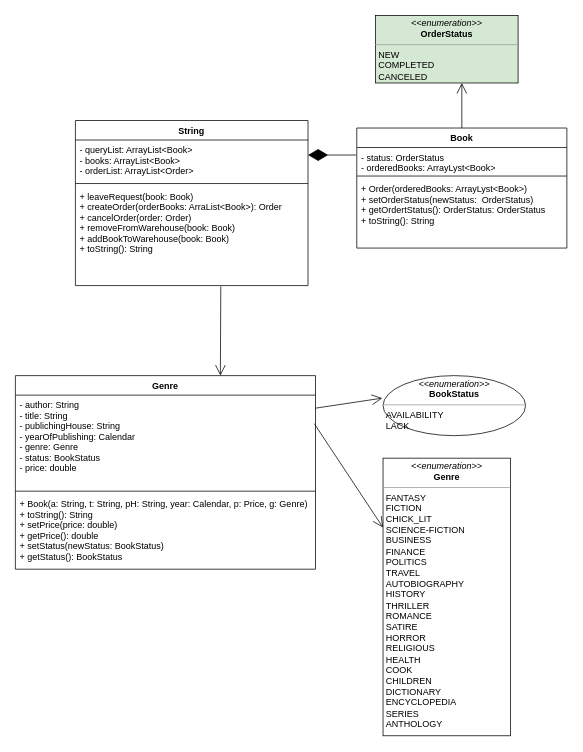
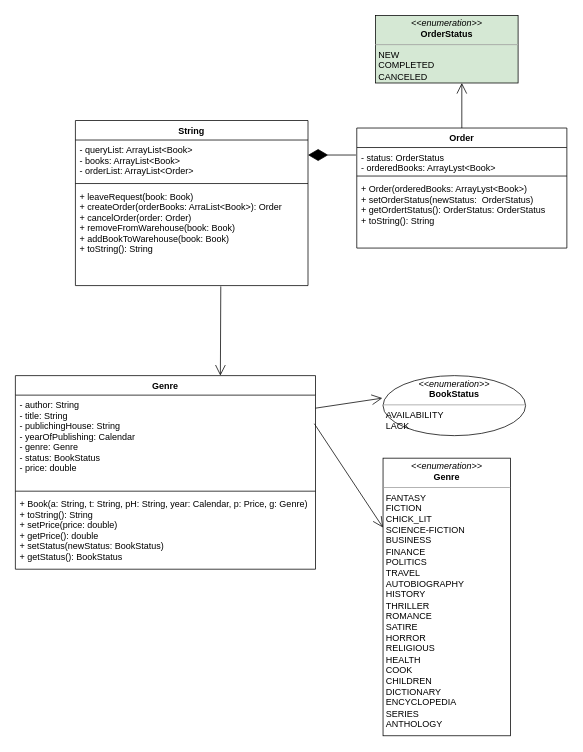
node "Book": label "Book" -> "Order"
